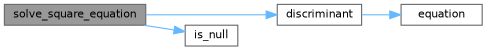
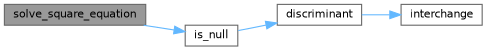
edge "solve_square_equation" -> "discriminant": now "is_null" -> "discriminant"
node "equation": label "equation" -> "interchange"
